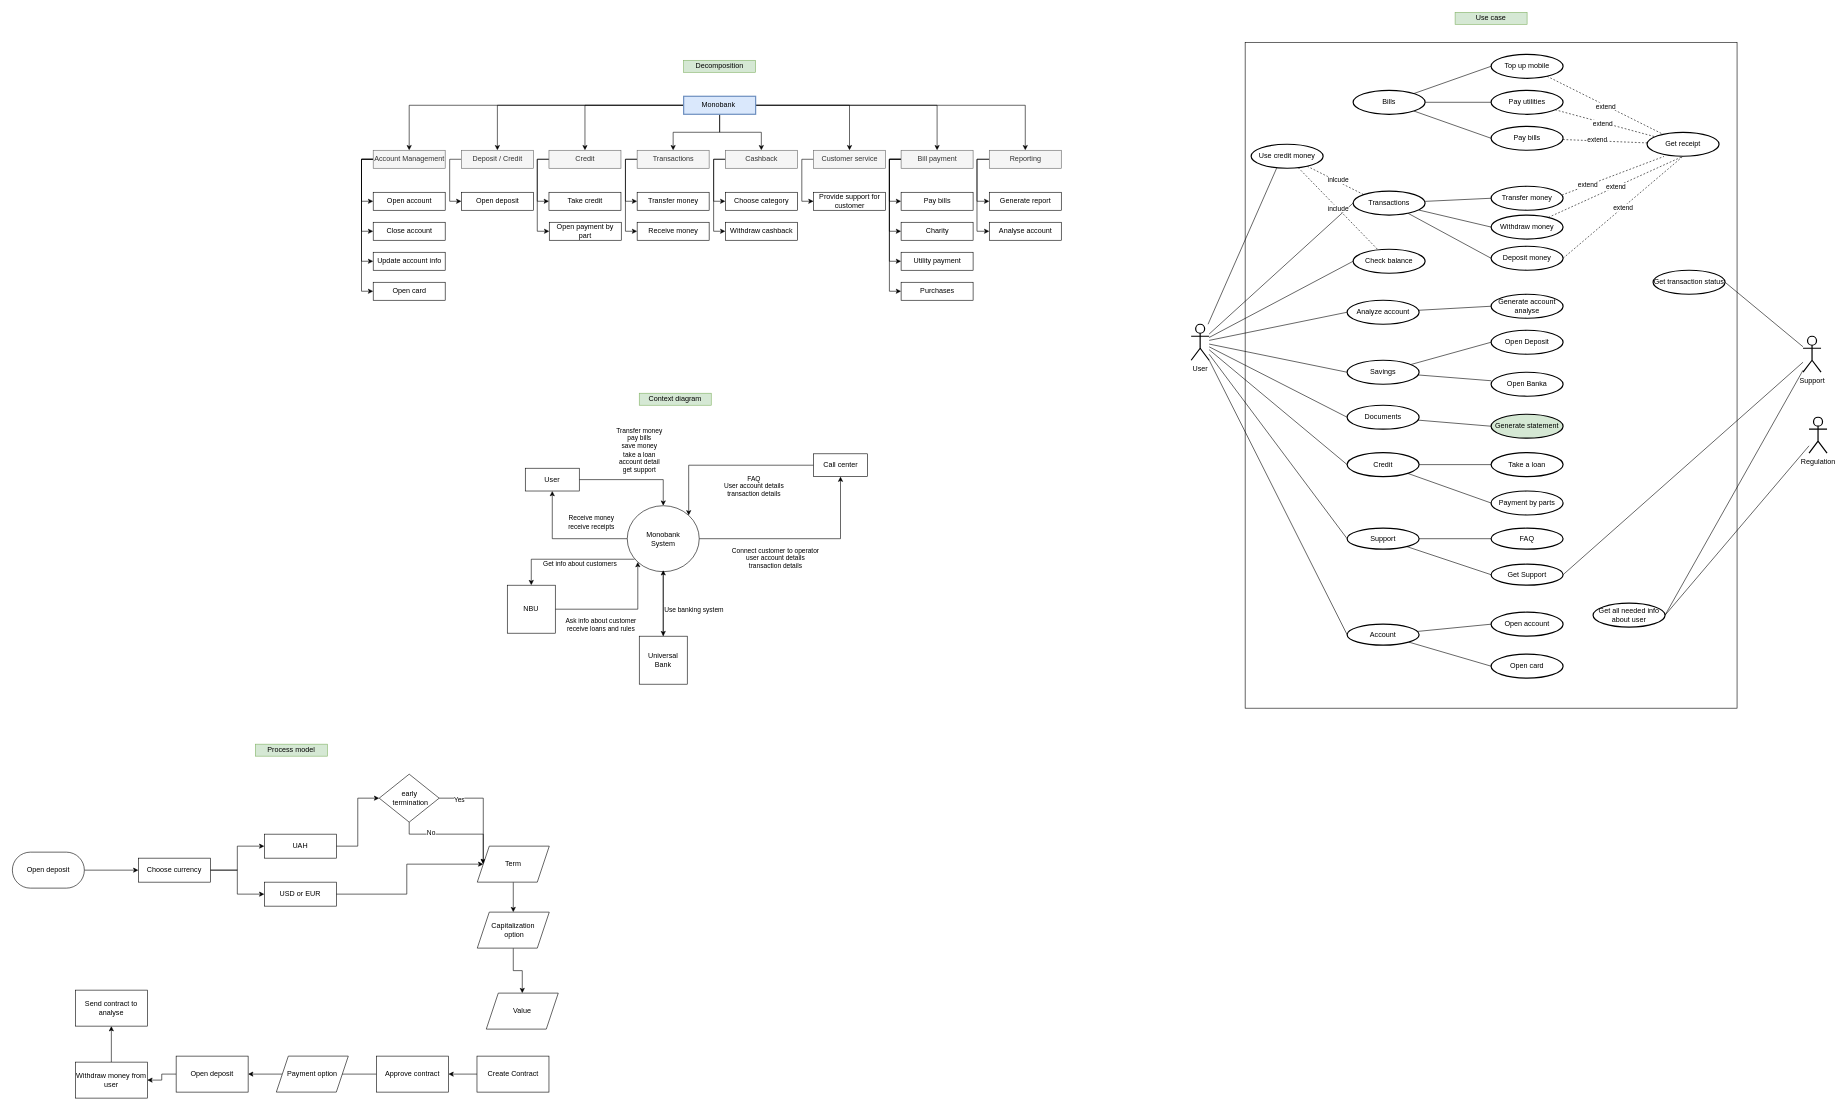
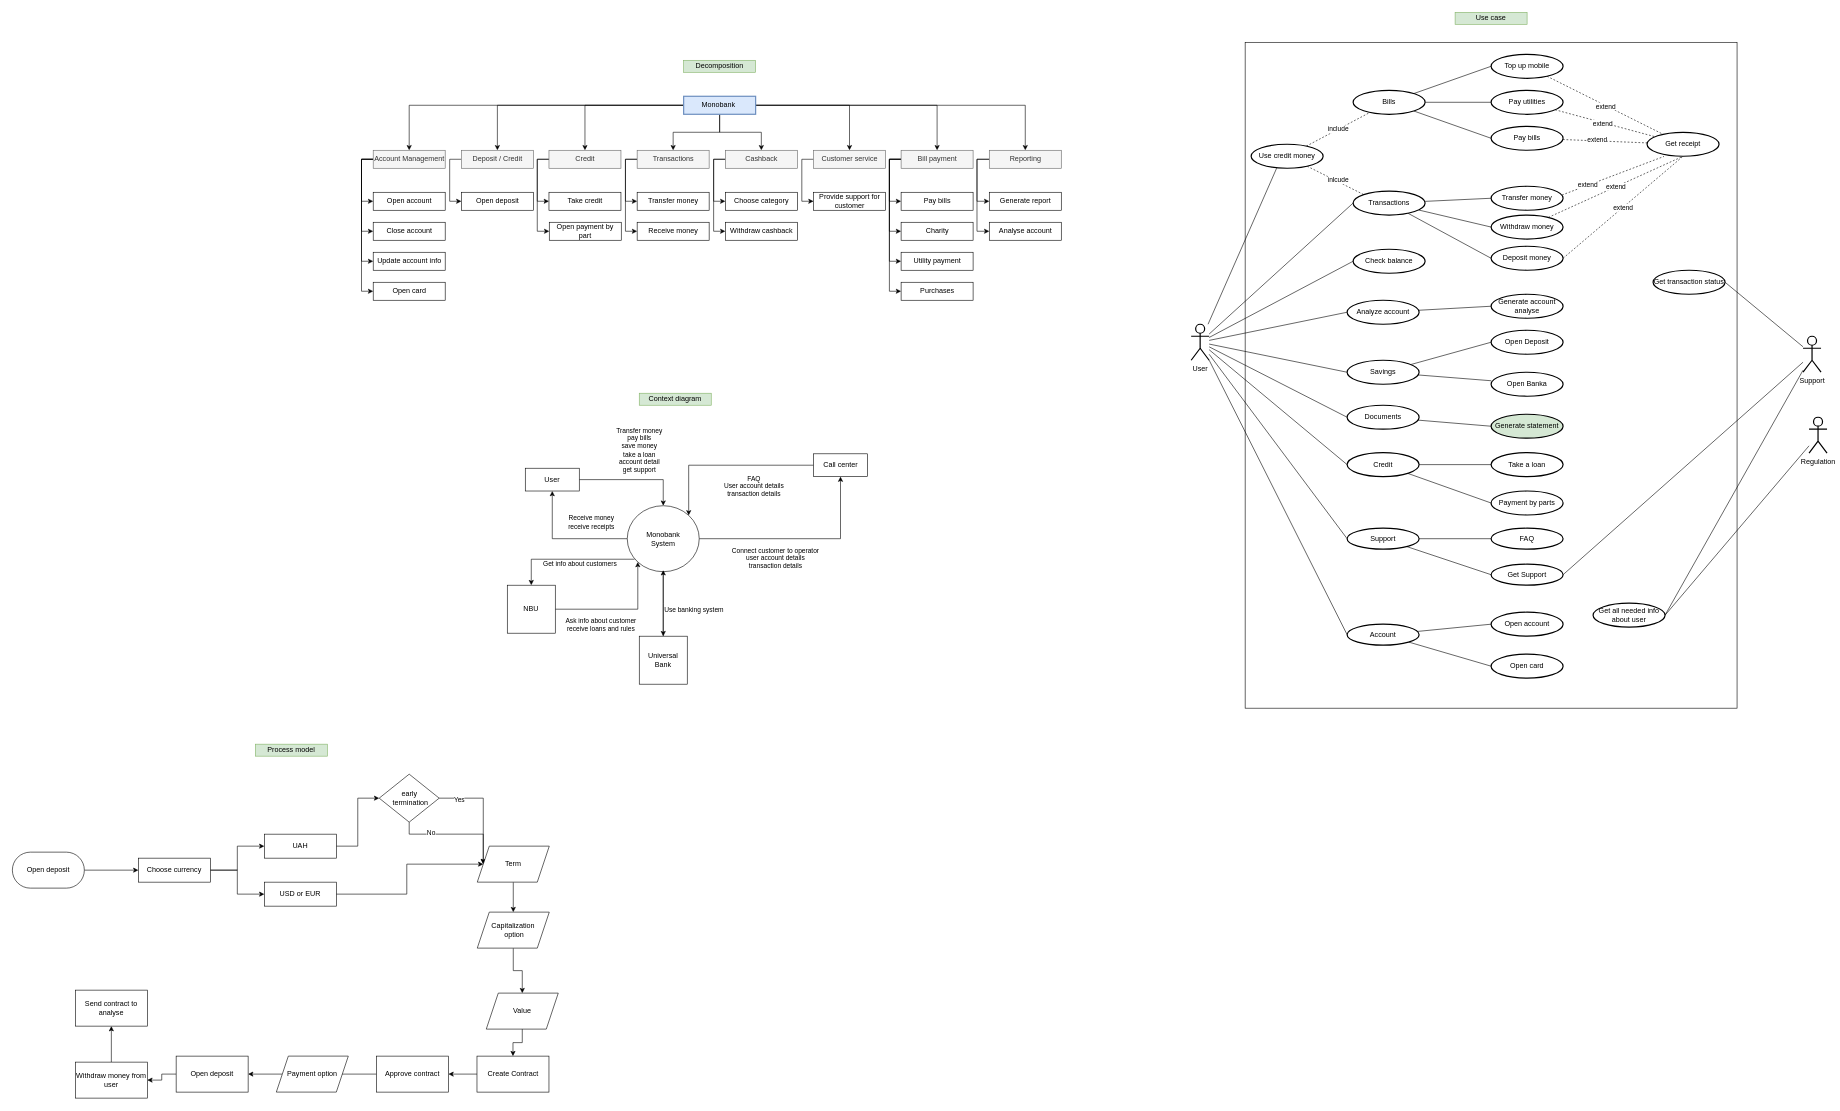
edge "Use credit money" -- "Check balance": now "Use credit money" -- "Bills"
edge "Value" -> "Create Contract": added
